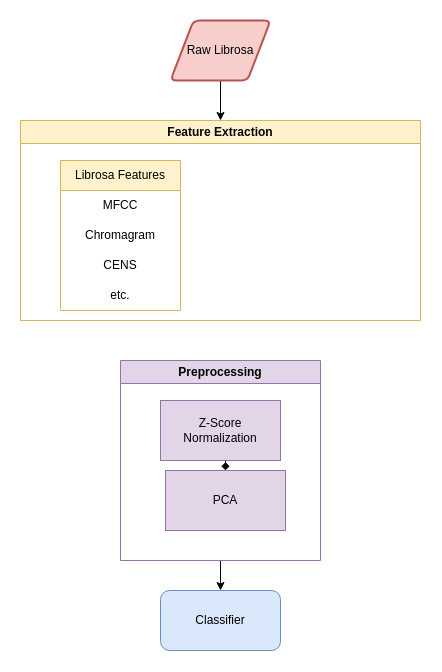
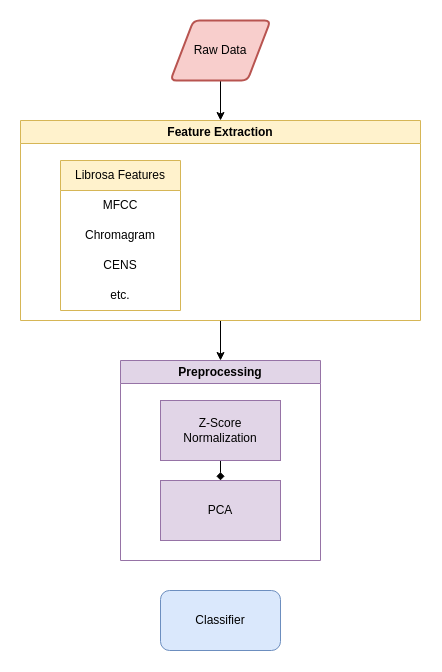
node "Raw Librosa": label "Raw Librosa" -> "Raw Data"
edge "Feature Extraction" -> "Preprocessing": added
node "PCA": moved (226, 501) -> (221, 511)
edge "Preprocessing" -> "Classifier": removed
